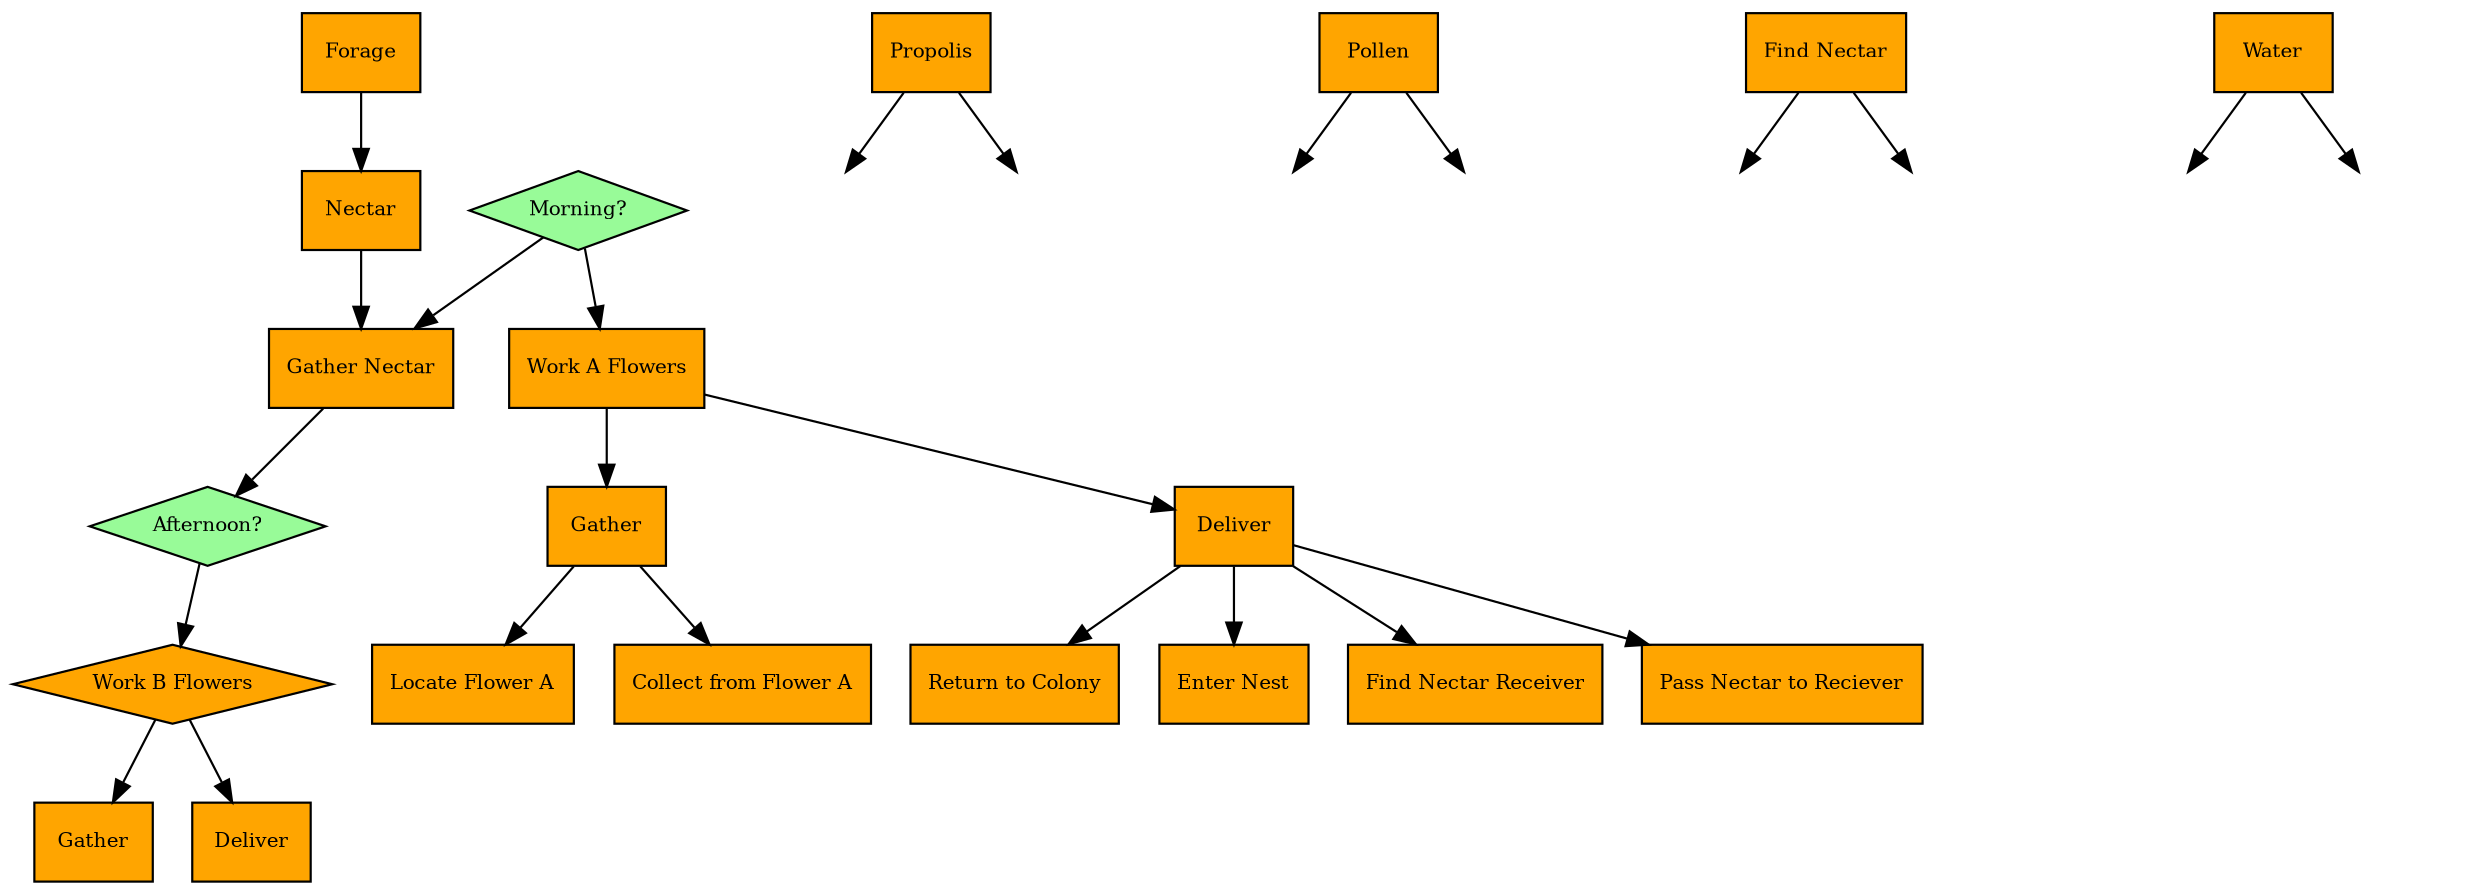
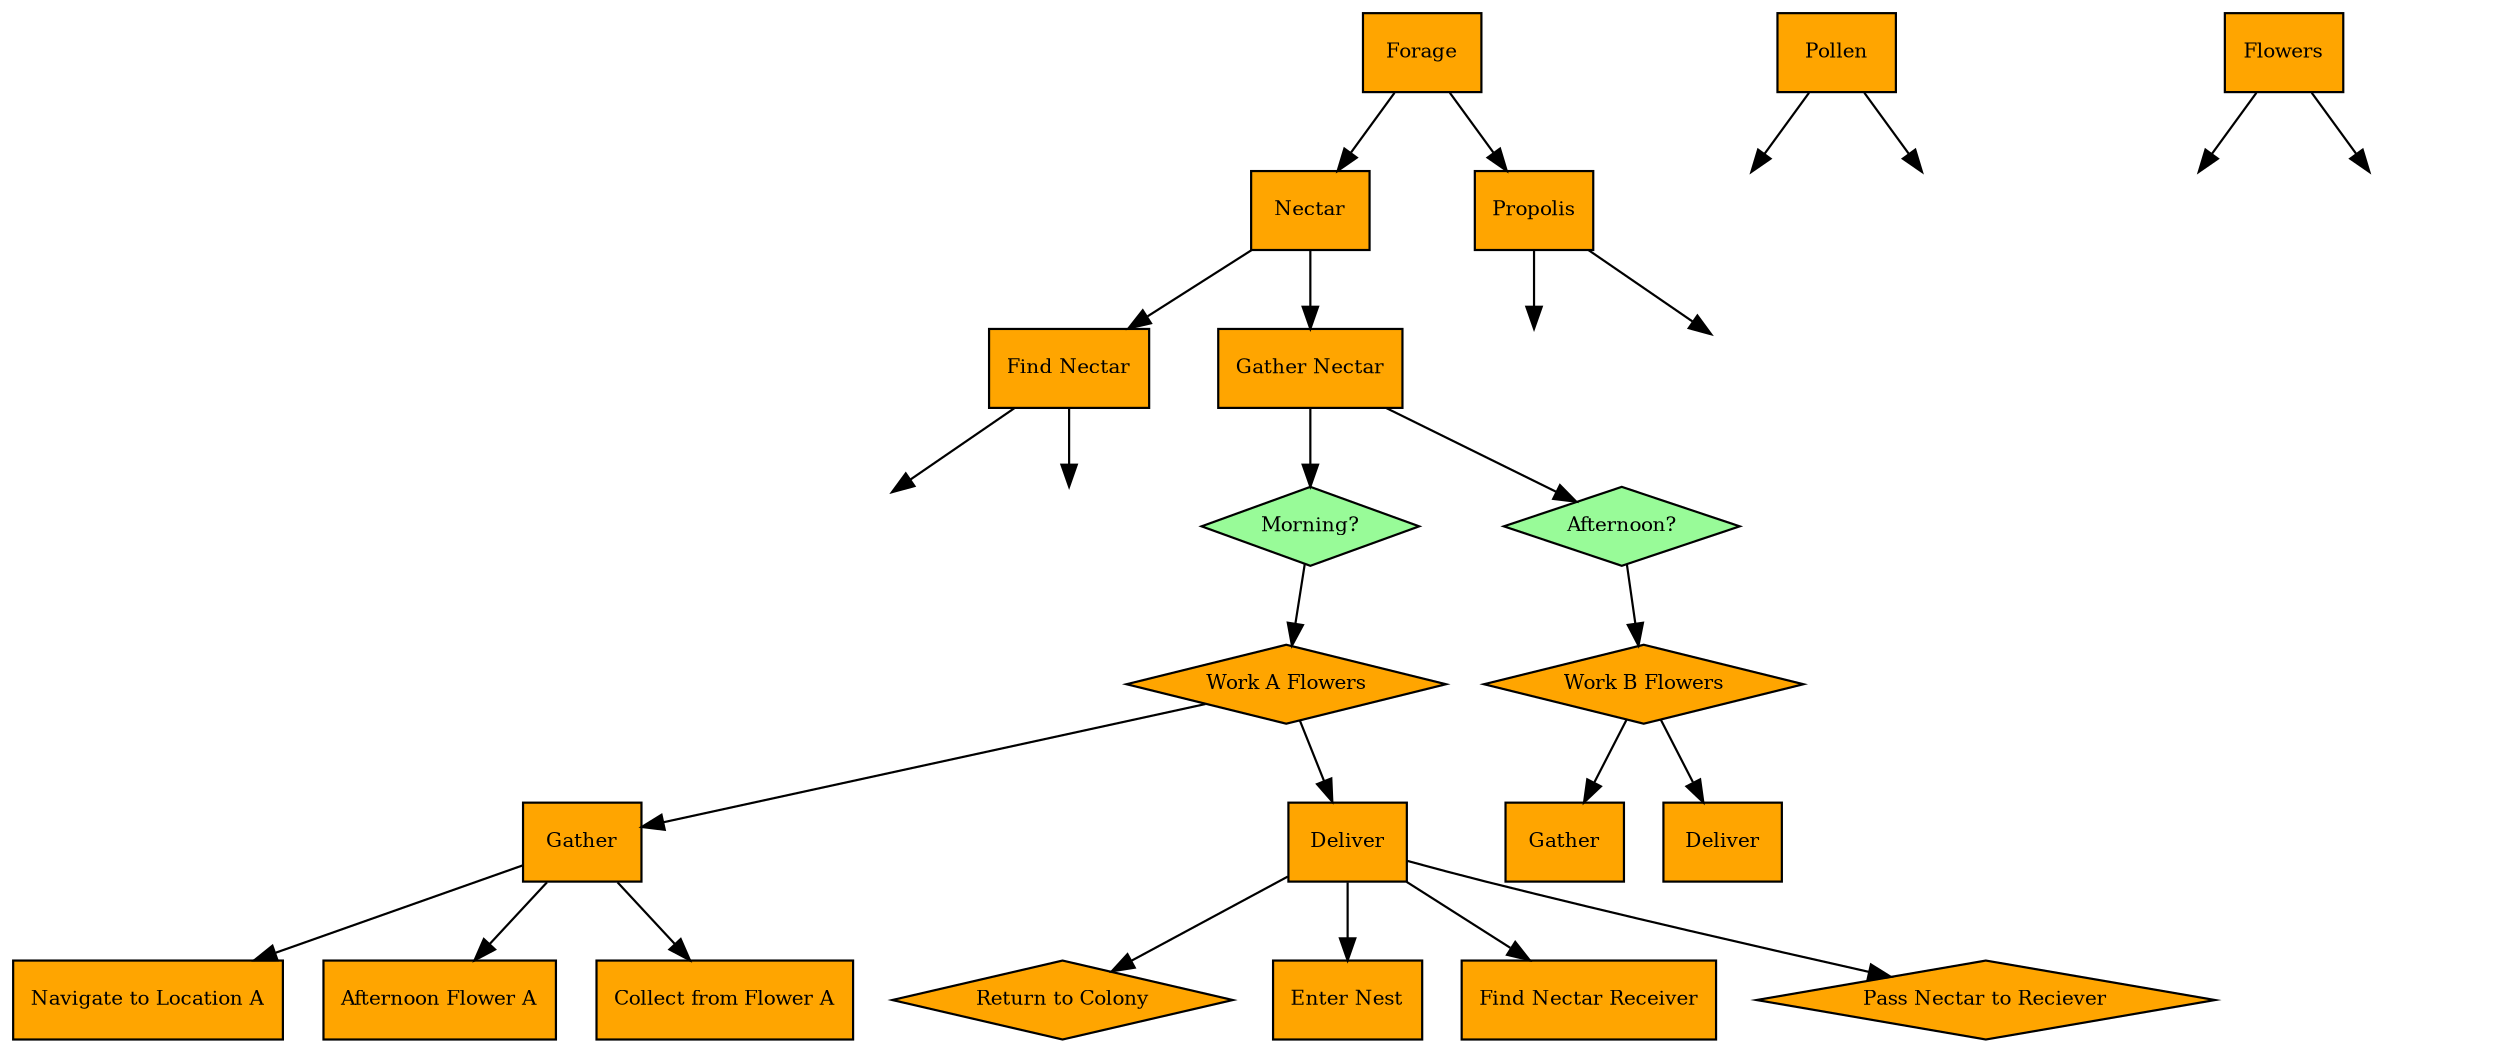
node "Water": label "Water" -> "Flowers"
edge "Forage" -> "Propolis": added
edge "Morning?" -> "Gather Nectar": reversed
edge "Nectar" -> "Find Nectar": added
node "Work A Flowers": shape box -> diamond
node "Locate Flower A": label "Locate Flower A" -> "Afternoon Flower A"
node "Return to Colony": shape box -> diamond
node "Pass Nectar to Reciever": shape box -> diamond
node "Navigate to Location A": added
